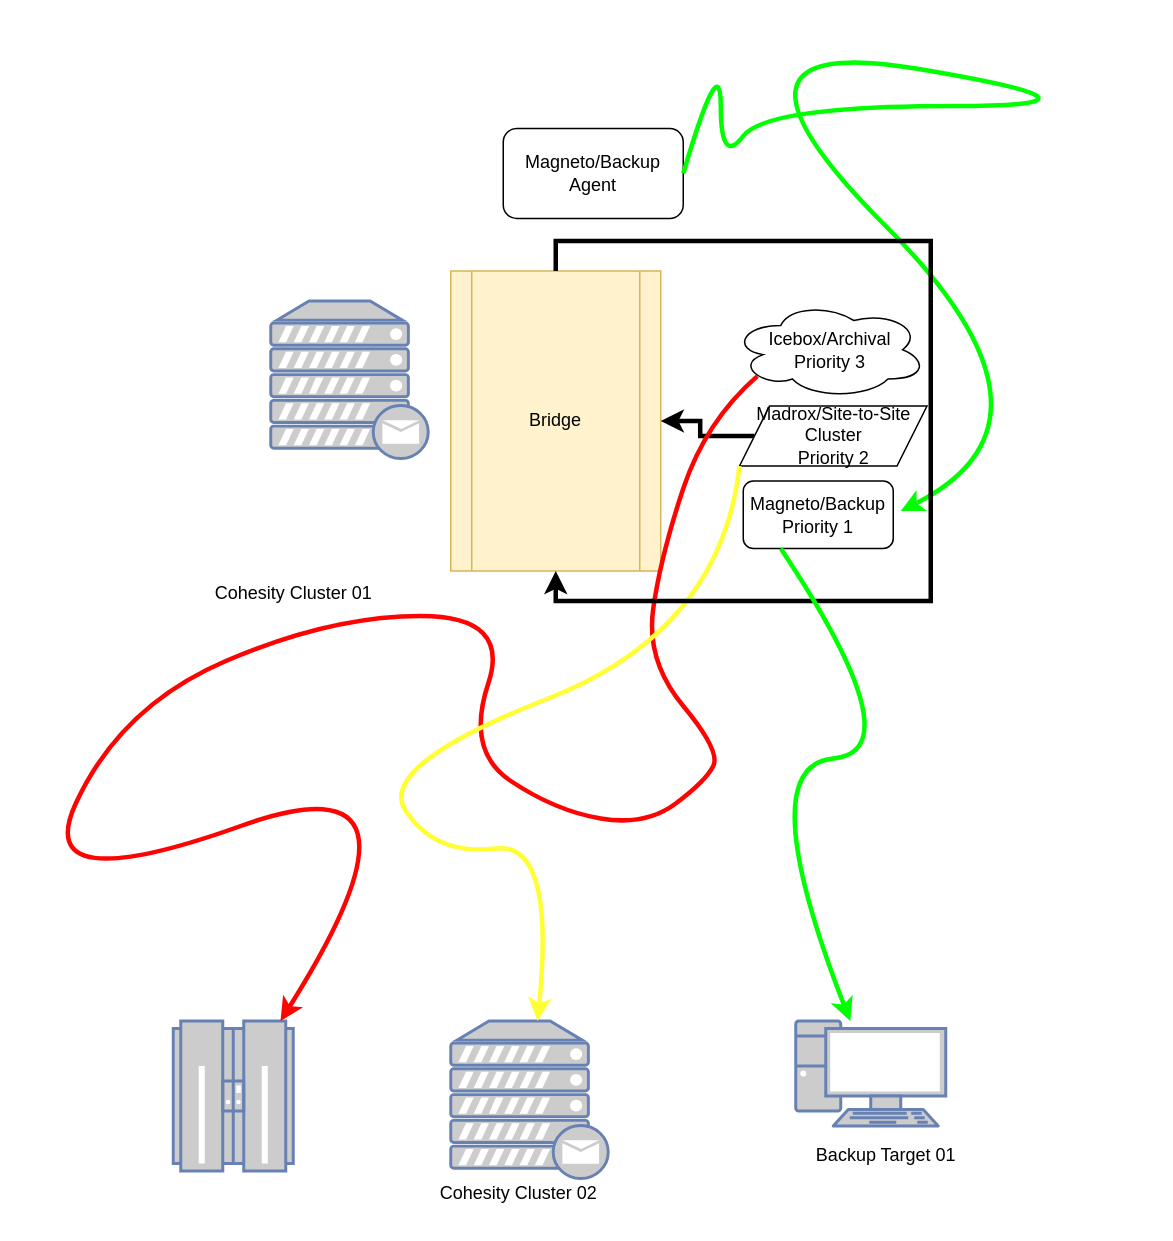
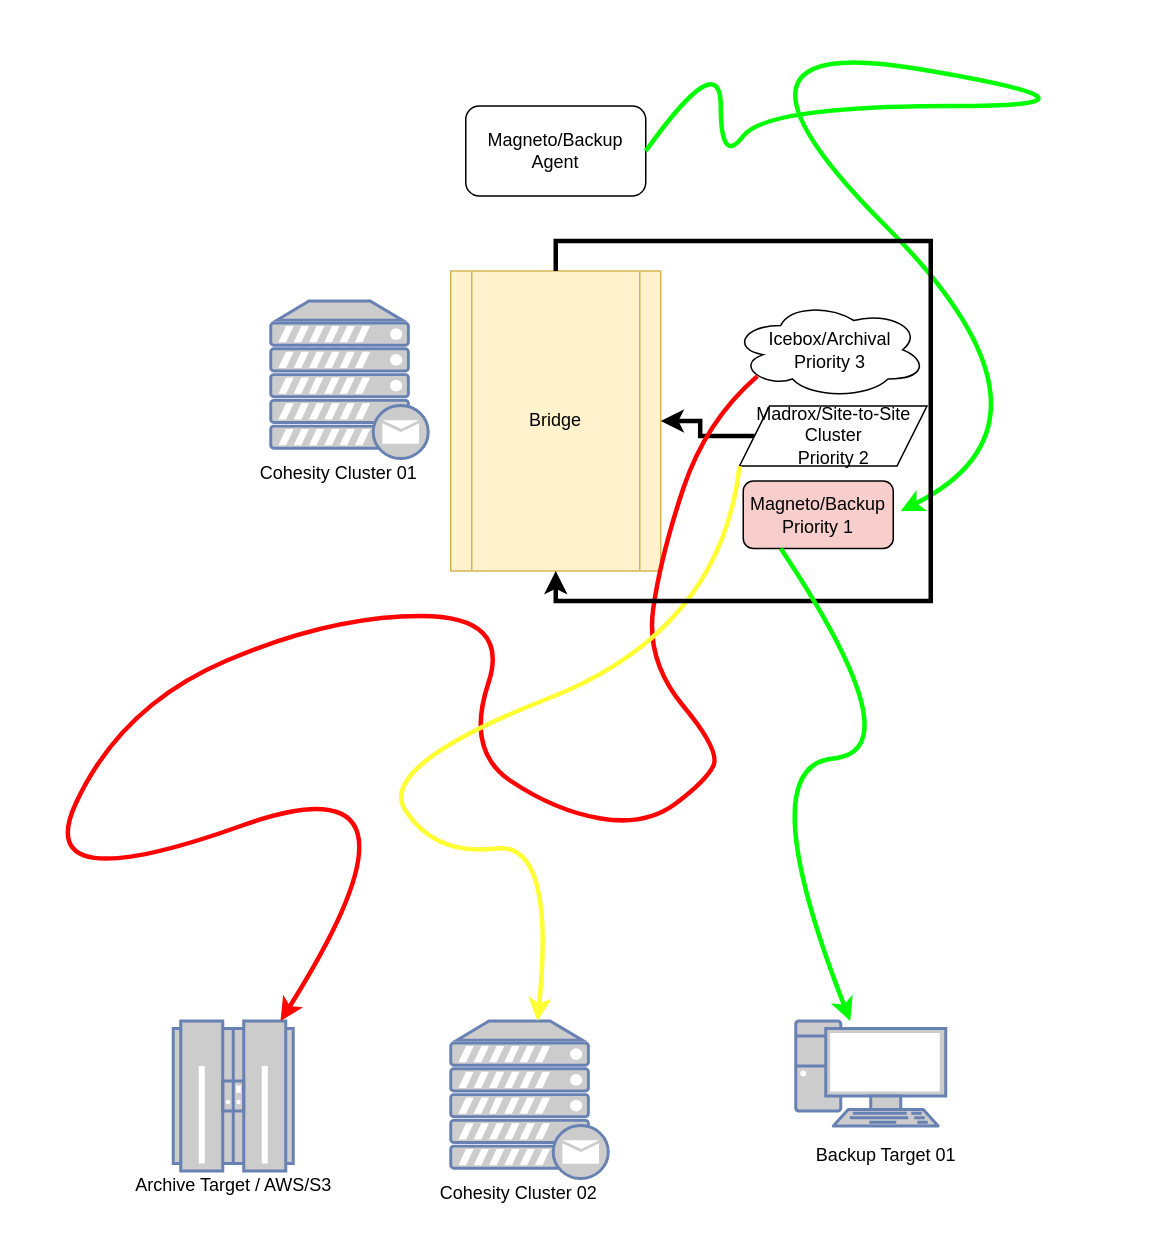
node "Magneto/Backup Agent": moved (593, 173) -> (556, 151)
node "Magneto/Backup Priority 1": fillcolor #ffffff -> #f8cecc
node "Cohesity Cluster 01": moved (293, 593) -> (338, 473)
node "Archive Target / AWS/S3": added
